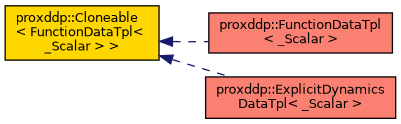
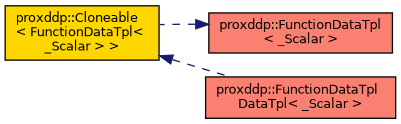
edge "proxddp::FunctionDataTpl < _Scalar >" -> "proxddp::Cloneable < FunctionDataTpl< _Scalar > >": reversed
node "proxddp::ExplicitDynamics DataTpl< _Scalar >": label "proxddp::ExplicitDynamics DataTpl< _Scalar >" -> "proxddp::FunctionDataTpl DataTpl< _Scalar >"
